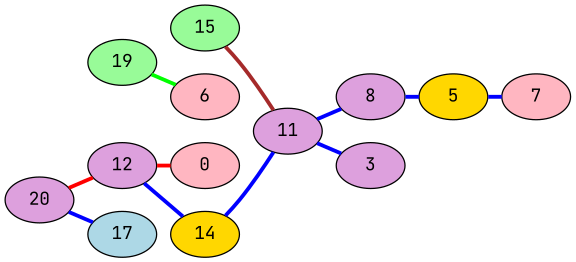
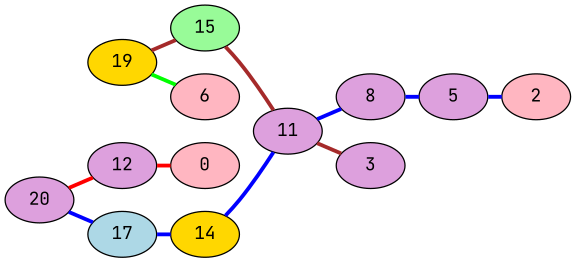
edge "15" -- "19": added
node "19": fillcolor palegreen -> gold
node "5": fillcolor gold -> plum
node "7": label "7" -> "2"
edge "11" -- "3": color blue -> brown
edge "12" -- "14": now "17" -- "14"
